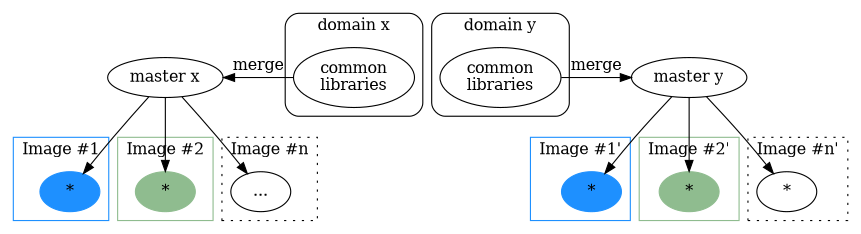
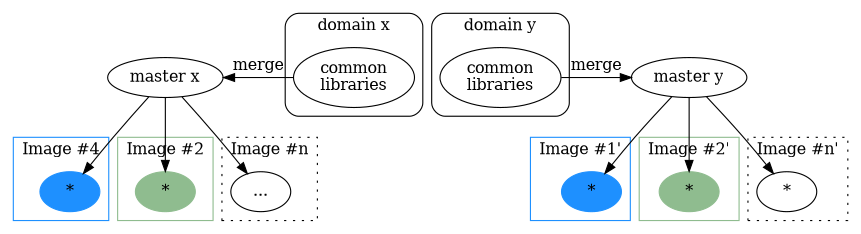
cluster "Image #1": label "Image #1" -> "Image #4"
